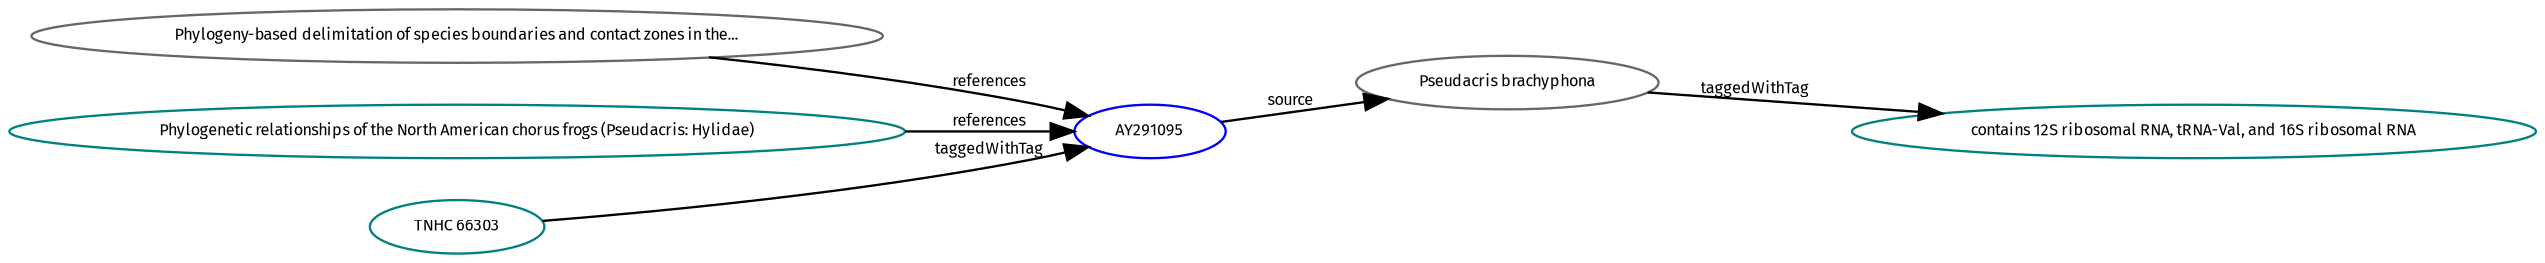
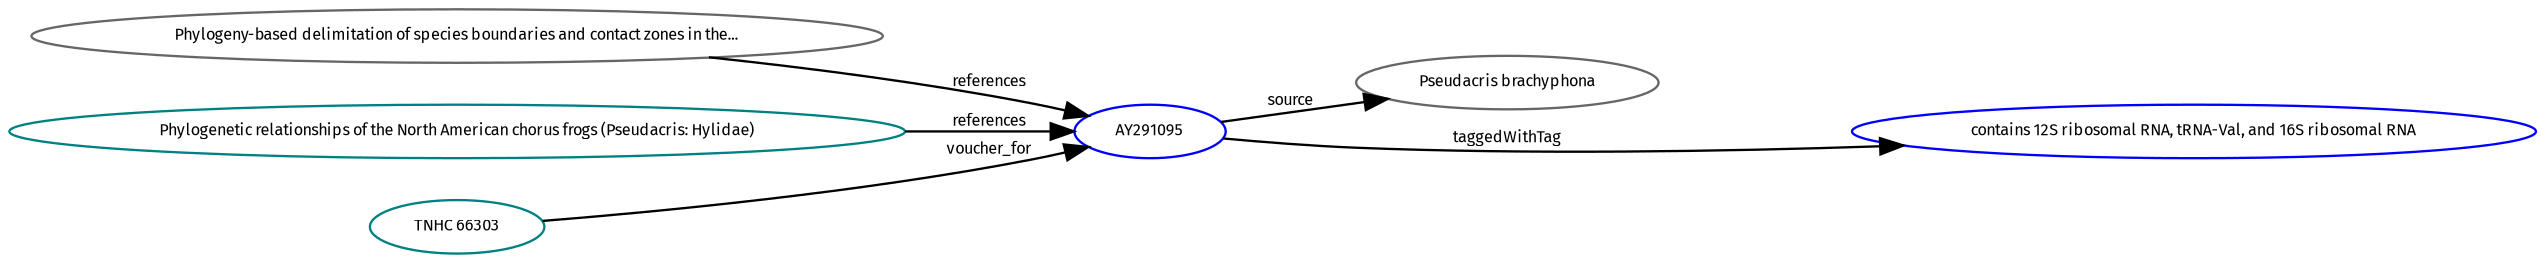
edge "Pseudacris brachyphona" -> "contains 12S ribosomal RNA, tRNA-Val, and 16S ribosomal RNA": now "AY291095" -> "contains 12S ribosomal RNA, tRNA-Val, and 16S ribosomal RNA"
node "contains 12S ribosomal RNA, tRNA-Val, and 16S ribosomal RNA": color teal -> blue
edge "TNHC 66303" -> "AY291095": label "taggedWithTag" -> "voucher_for"
